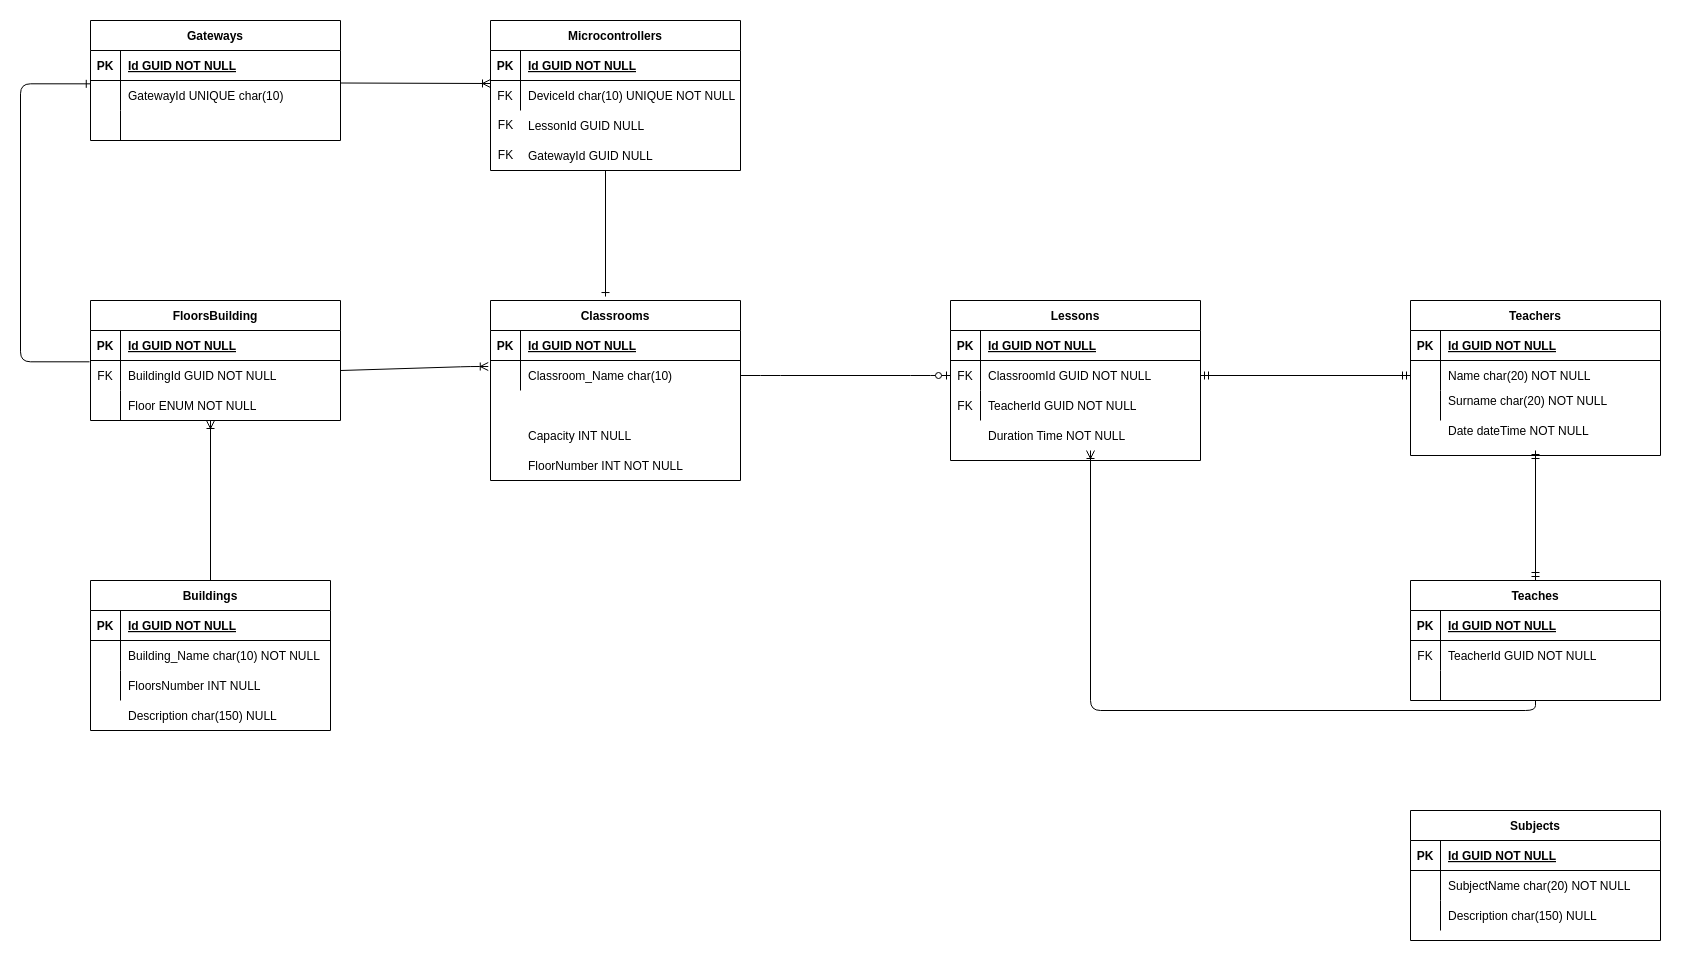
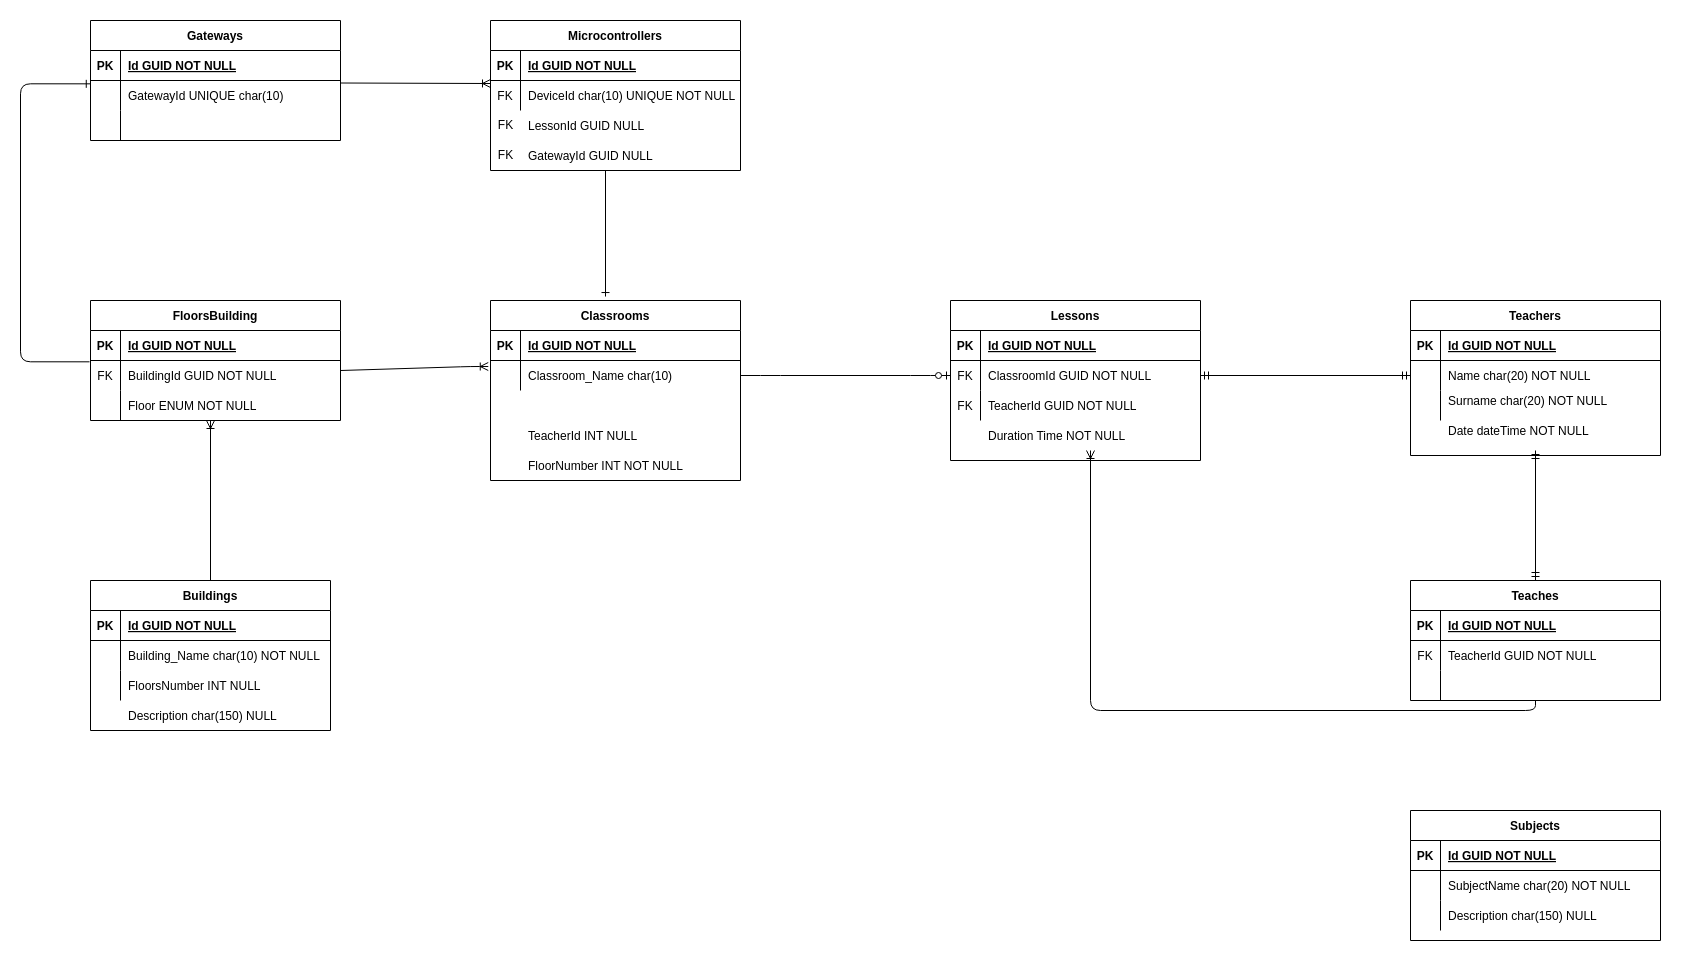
node "Capacity INT NULL": label "Capacity INT NULL" -> "TeacherId INT NULL"
